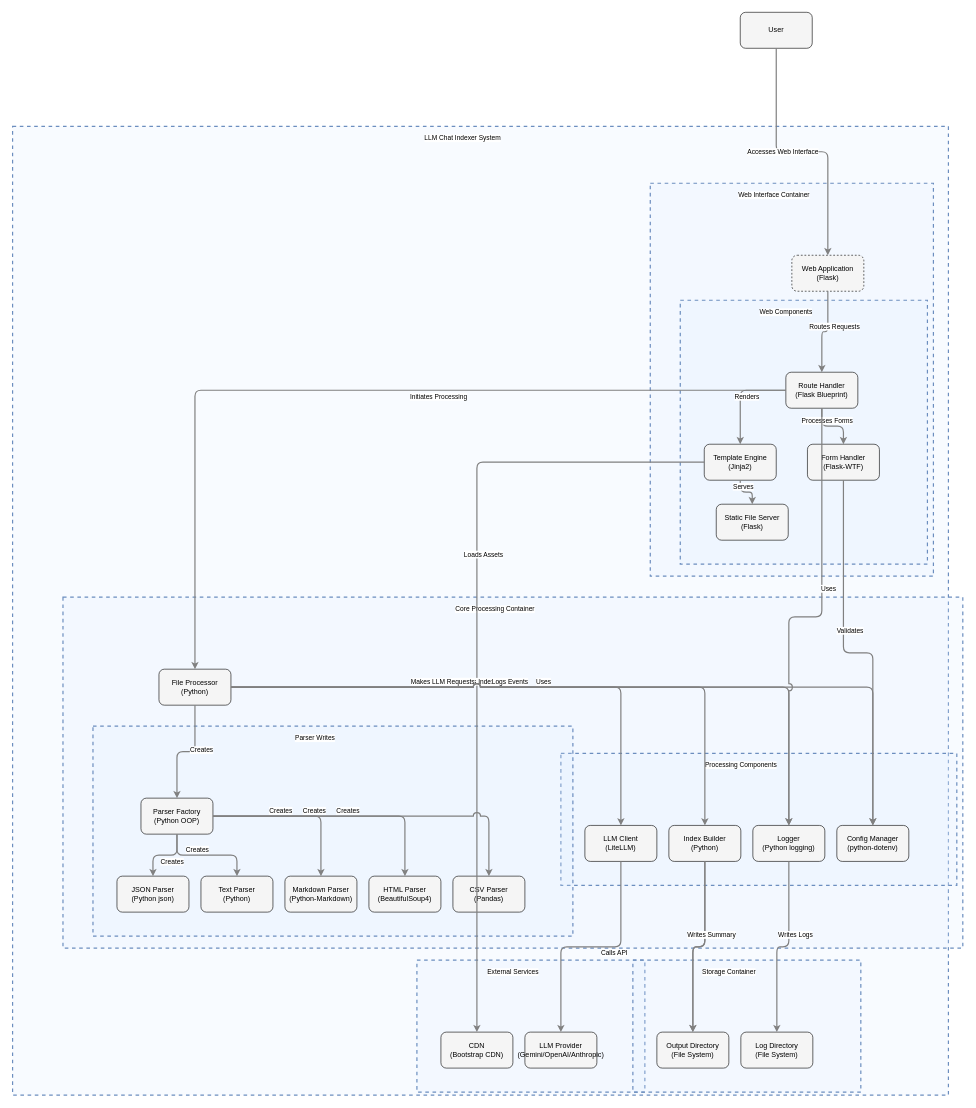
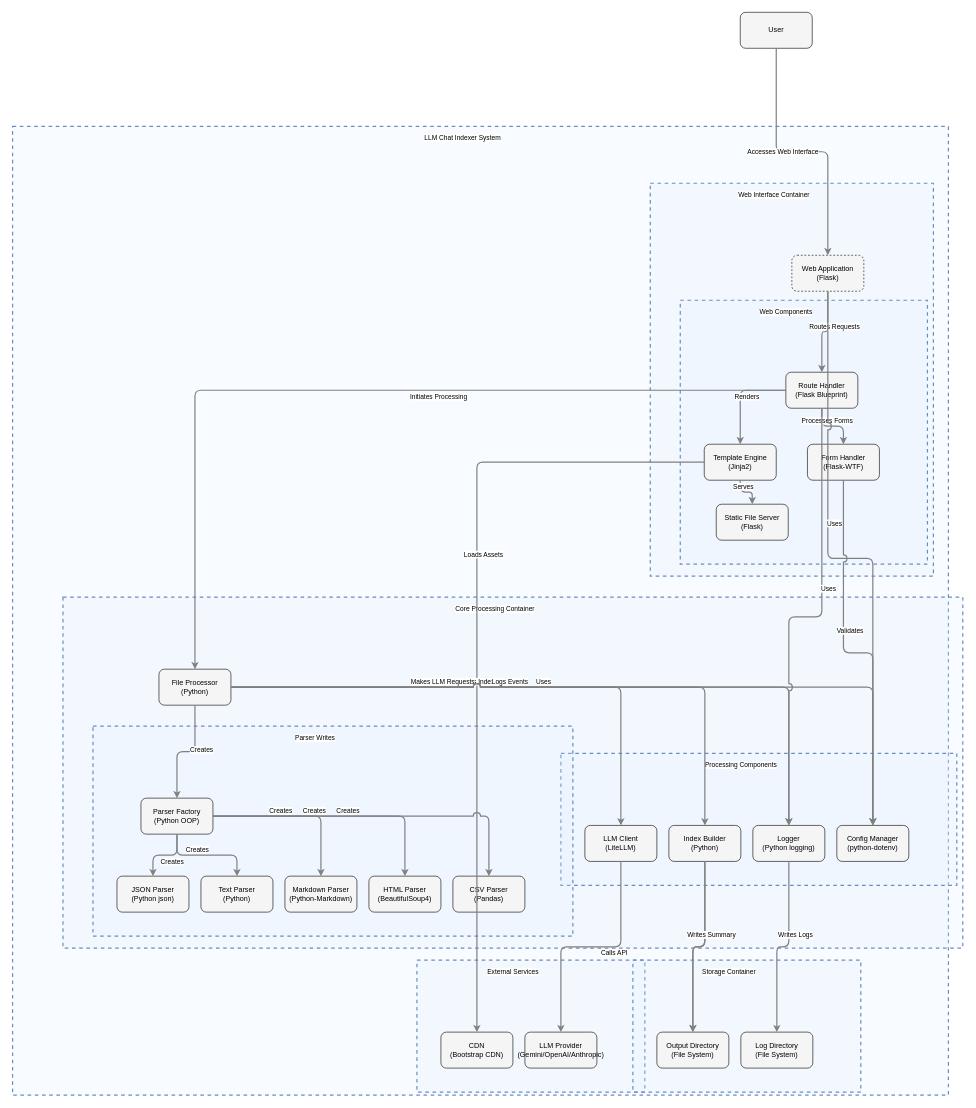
edge "Web Application (Flask)" -> "Config Manager (python-dotenv)": added, label "Uses"
